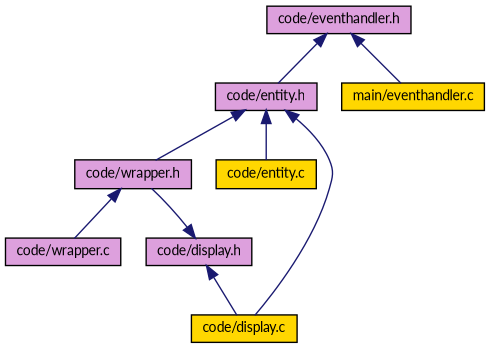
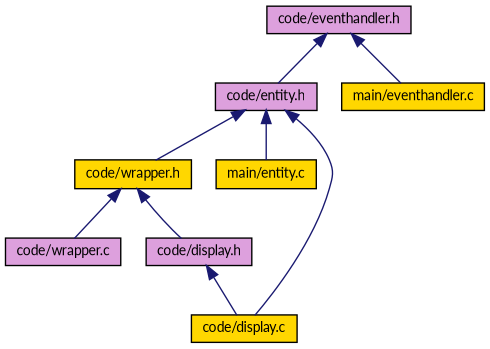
node "code/wrapper.h": fillcolor plum -> gold
node "code/entity.c": label "code/entity.c" -> "main/entity.c"
edge "code/wrapper.h" -> "code/display.h": reversed
